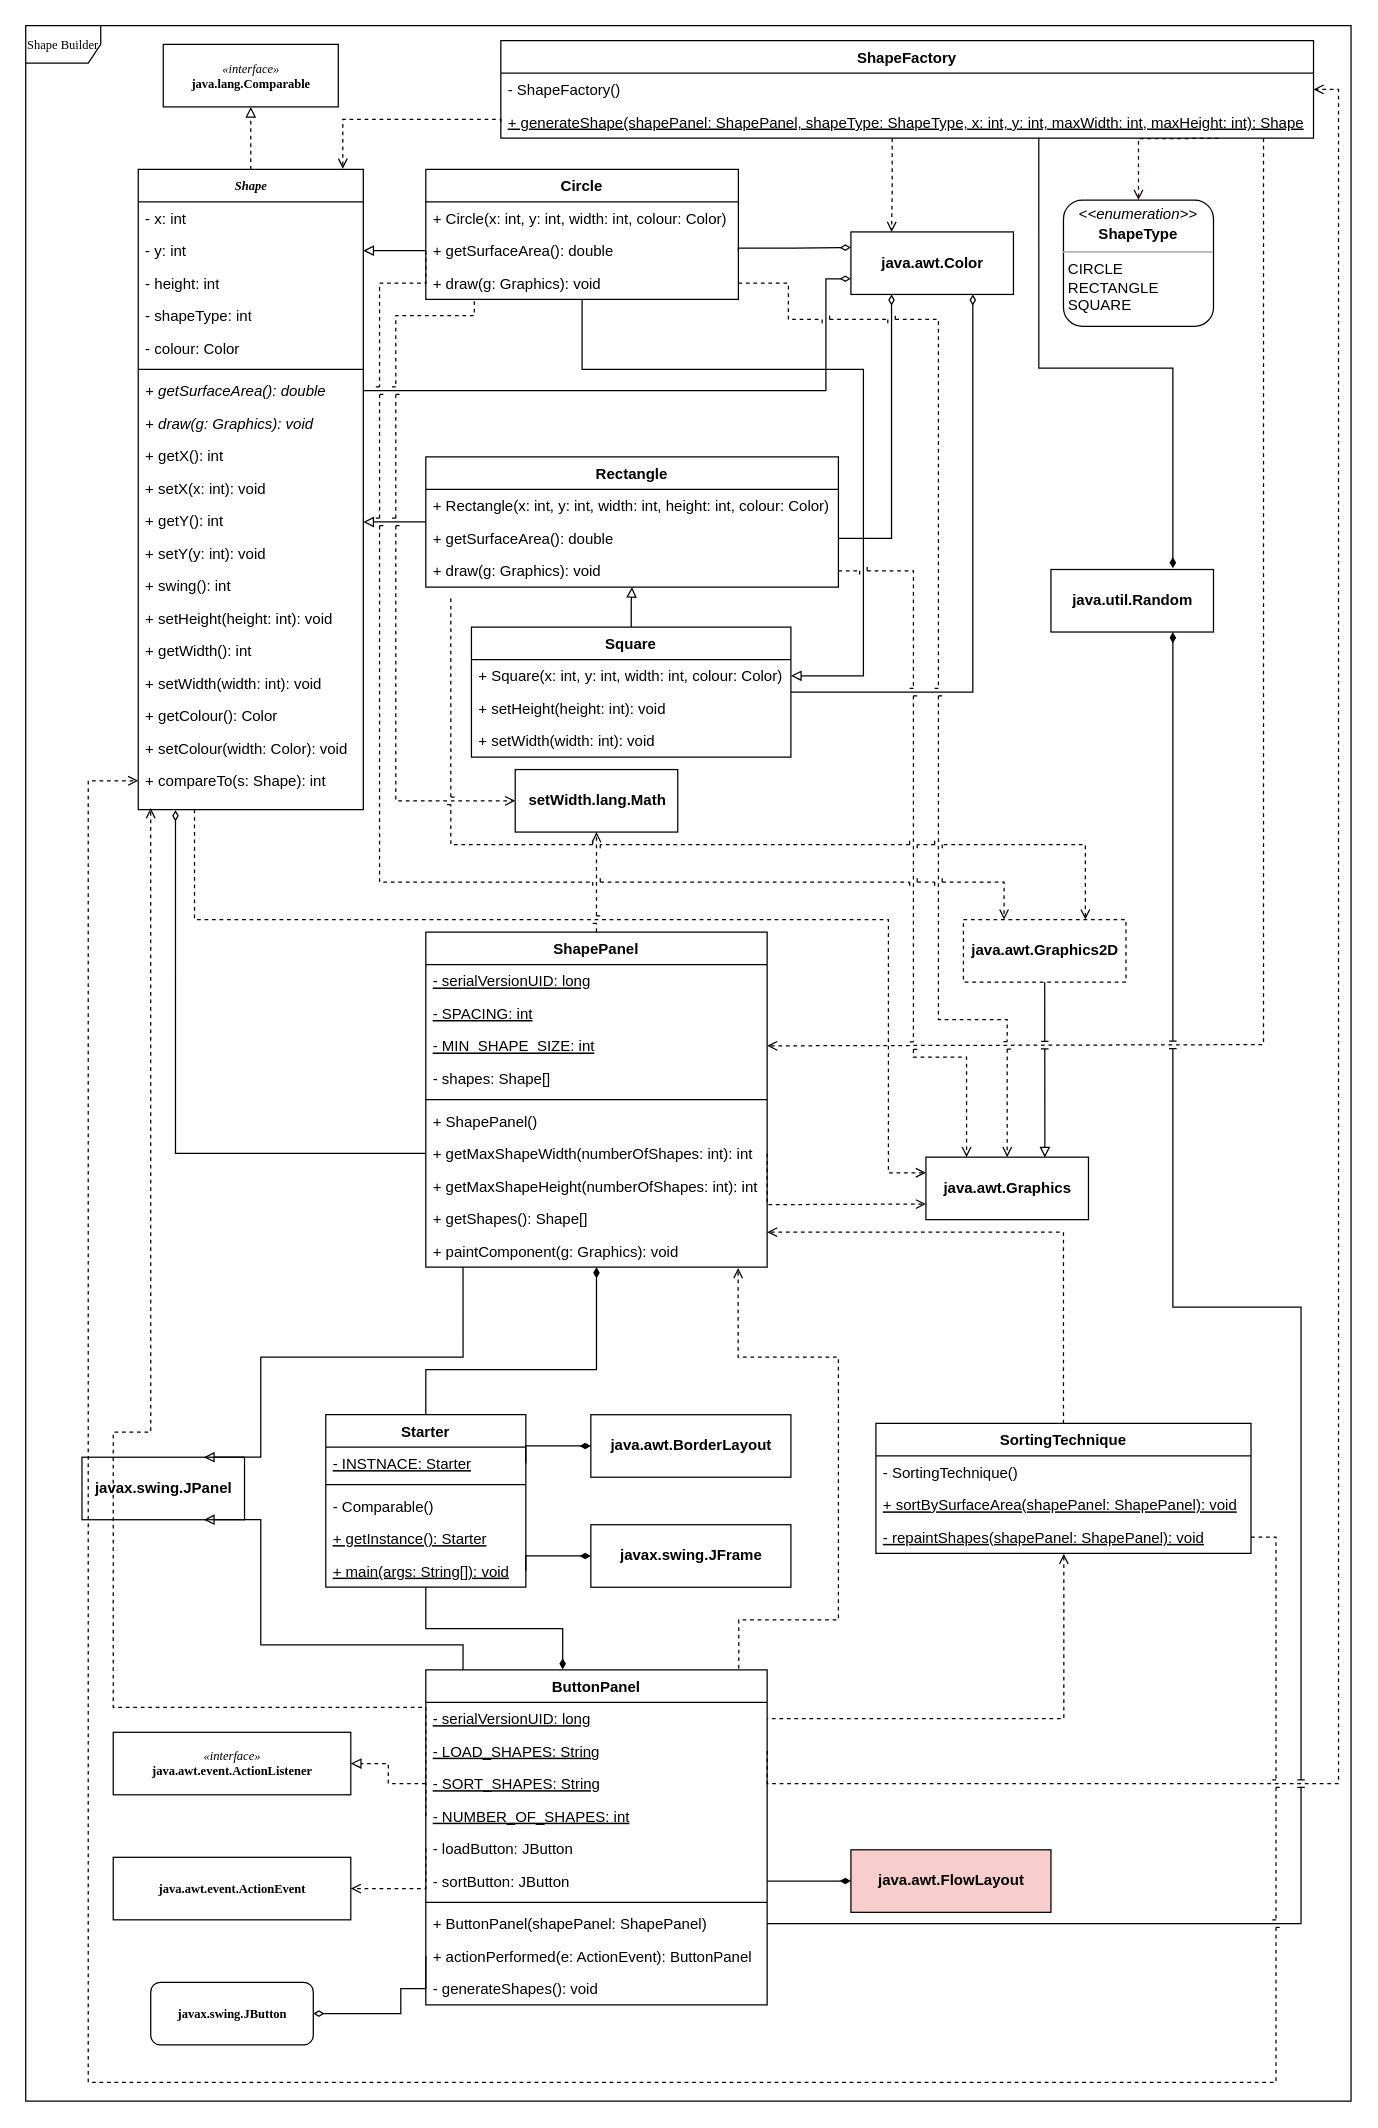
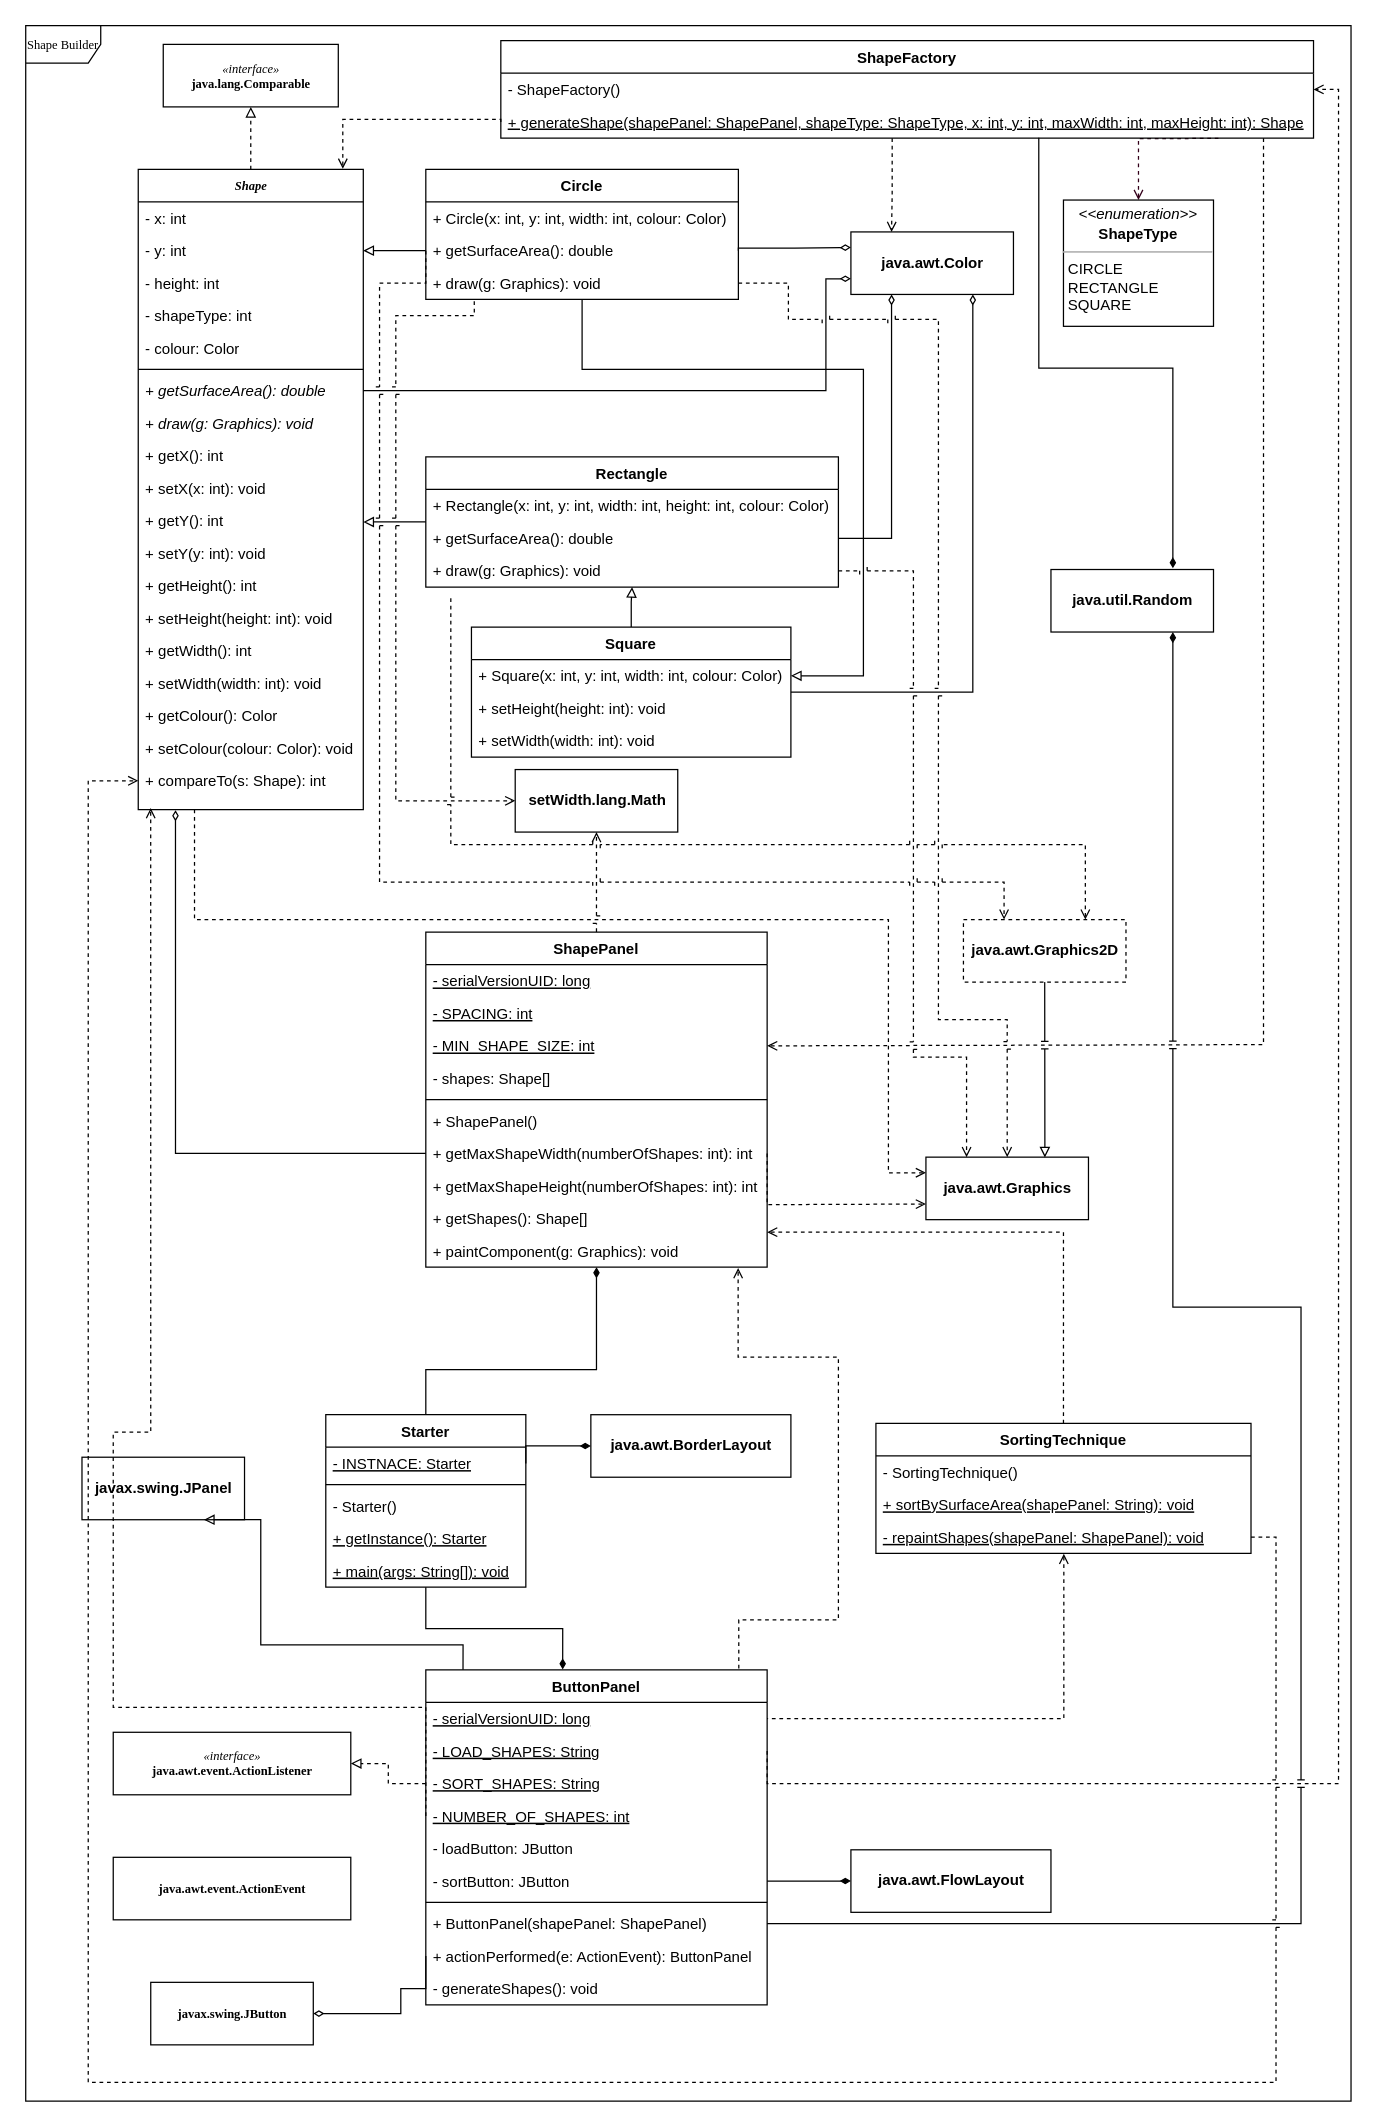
node "<<enumeration>> ShapeType CIRCLE RECTANGLE SQUARE": shape rounded rectangle -> rectangle
node "+ swing(): int": label "+ swing(): int" -> "+ getHeight(): int"
node "+ setColour(width: Color): void": label "+ setColour(width: Color): void" -> "+ setColour(colour: Color): void"
edge "+ paintComponent(g: Graphics): void" -> "javax.swing.JPanel": removed
node "+ sortBySurfaceArea(shapePanel: ShapePanel): void": label "+ sortBySurfaceArea(shapePanel: ShapePanel): void" -> "+ sortBySurfaceArea(shapePanel: String): void"
node "- Comparable()": label "- Comparable()" -> "- Starter()"
edge "+ main(args: String[]): void" -> "javax.swing.JFrame": removed
node "javax.swing.JFrame": removed
node "java.awt.FlowLayout": fillcolor #f8cecc -> #ffffff
edge "- loadButton: JButton" -> "java.awt.event.ActionEvent": removed
node "javax.swing.JButton": shape rounded rectangle -> rectangle
